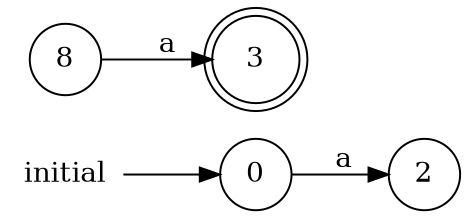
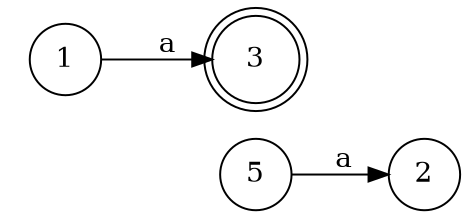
node "8": label "8" -> "1"
node "initial": removed
node "0": label "0" -> "5"
